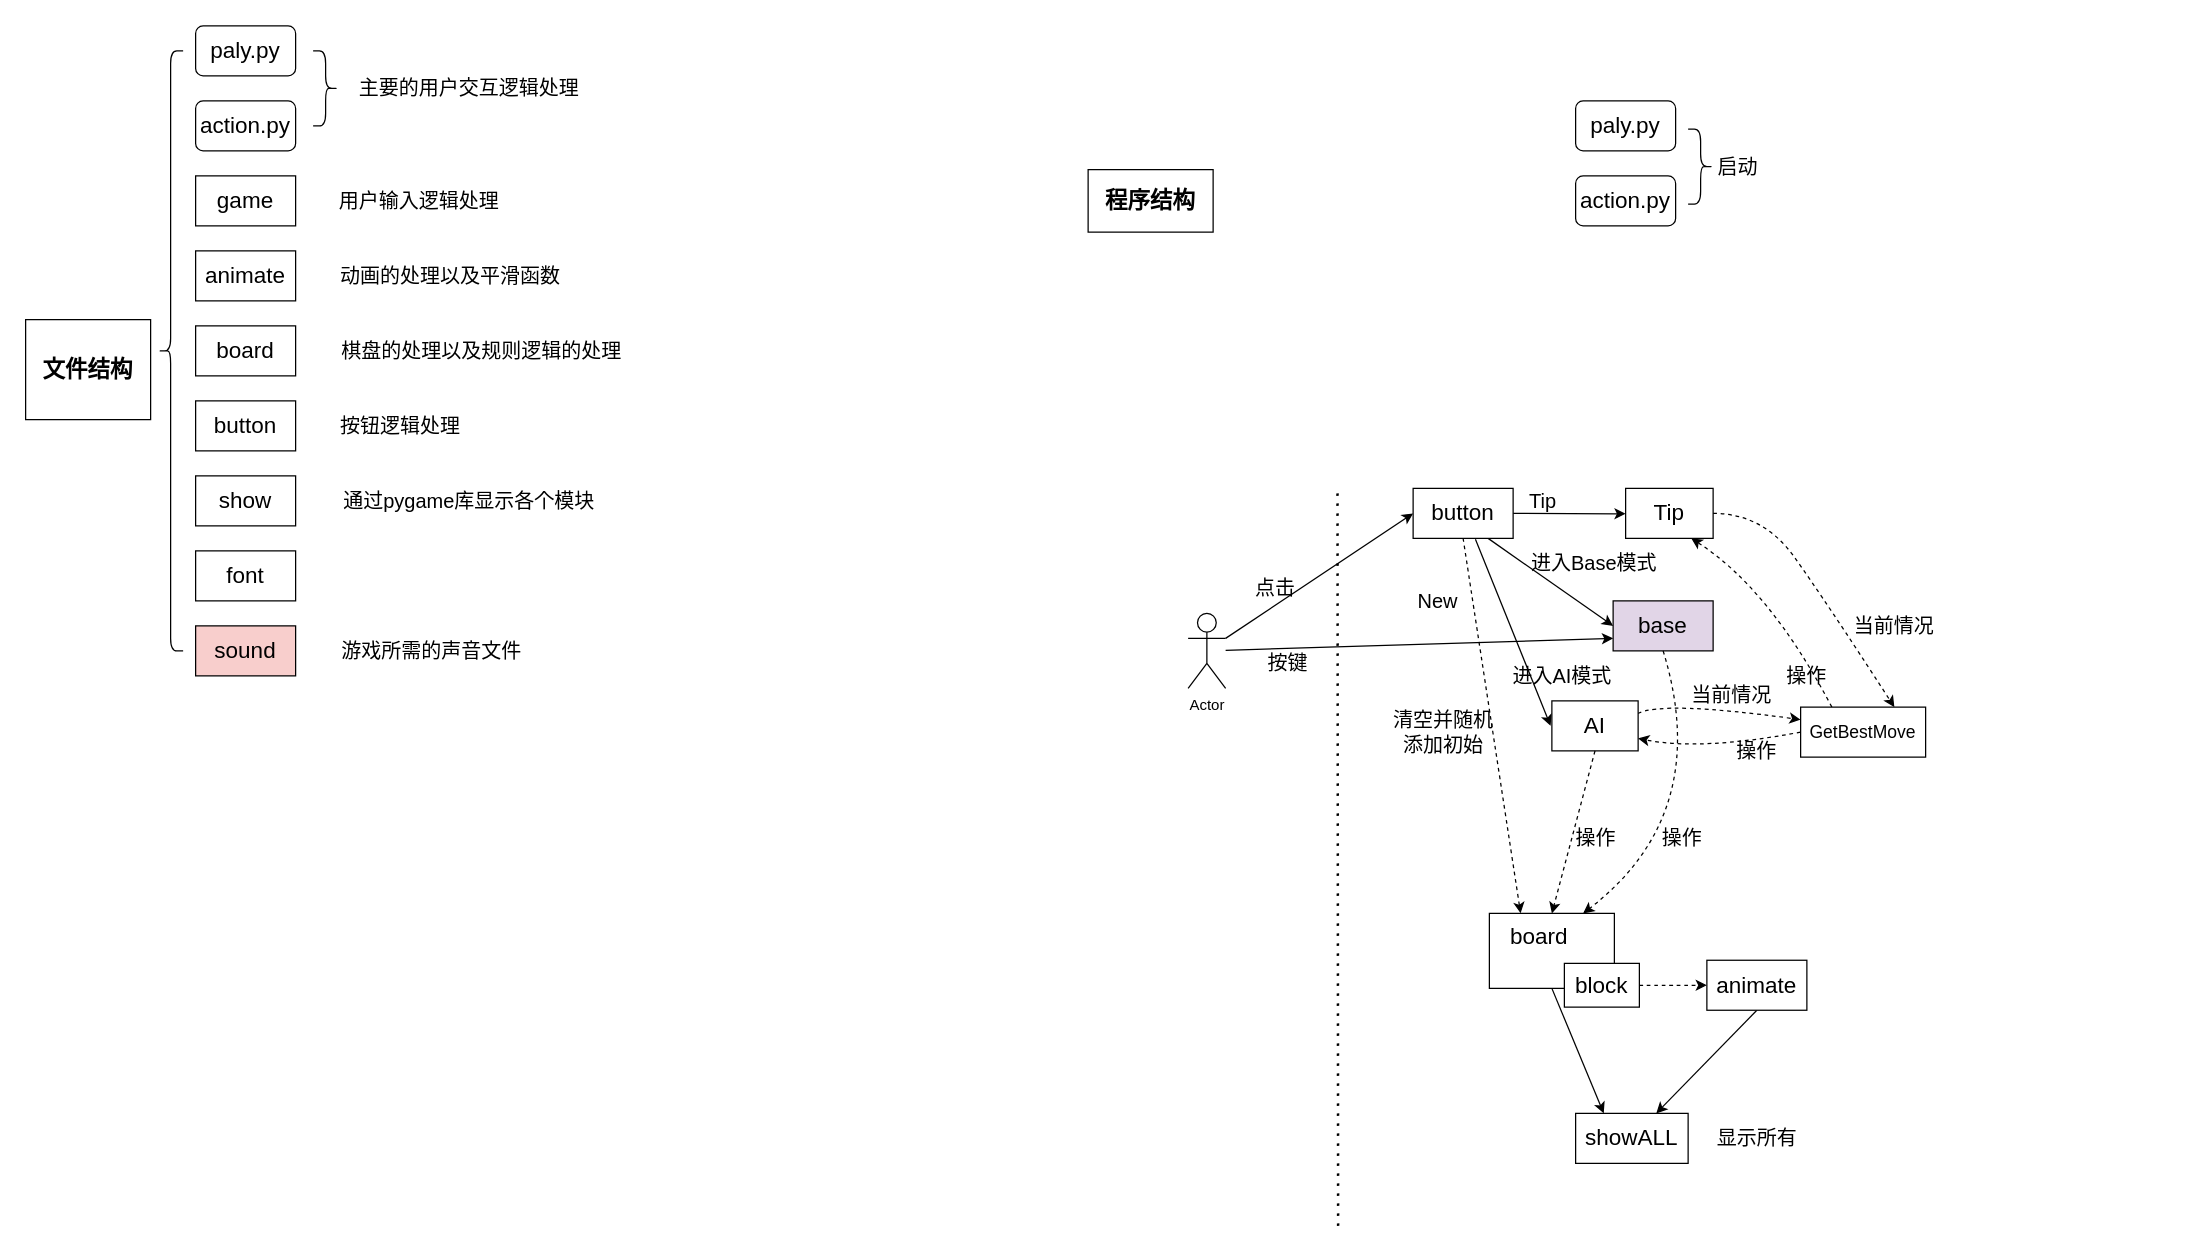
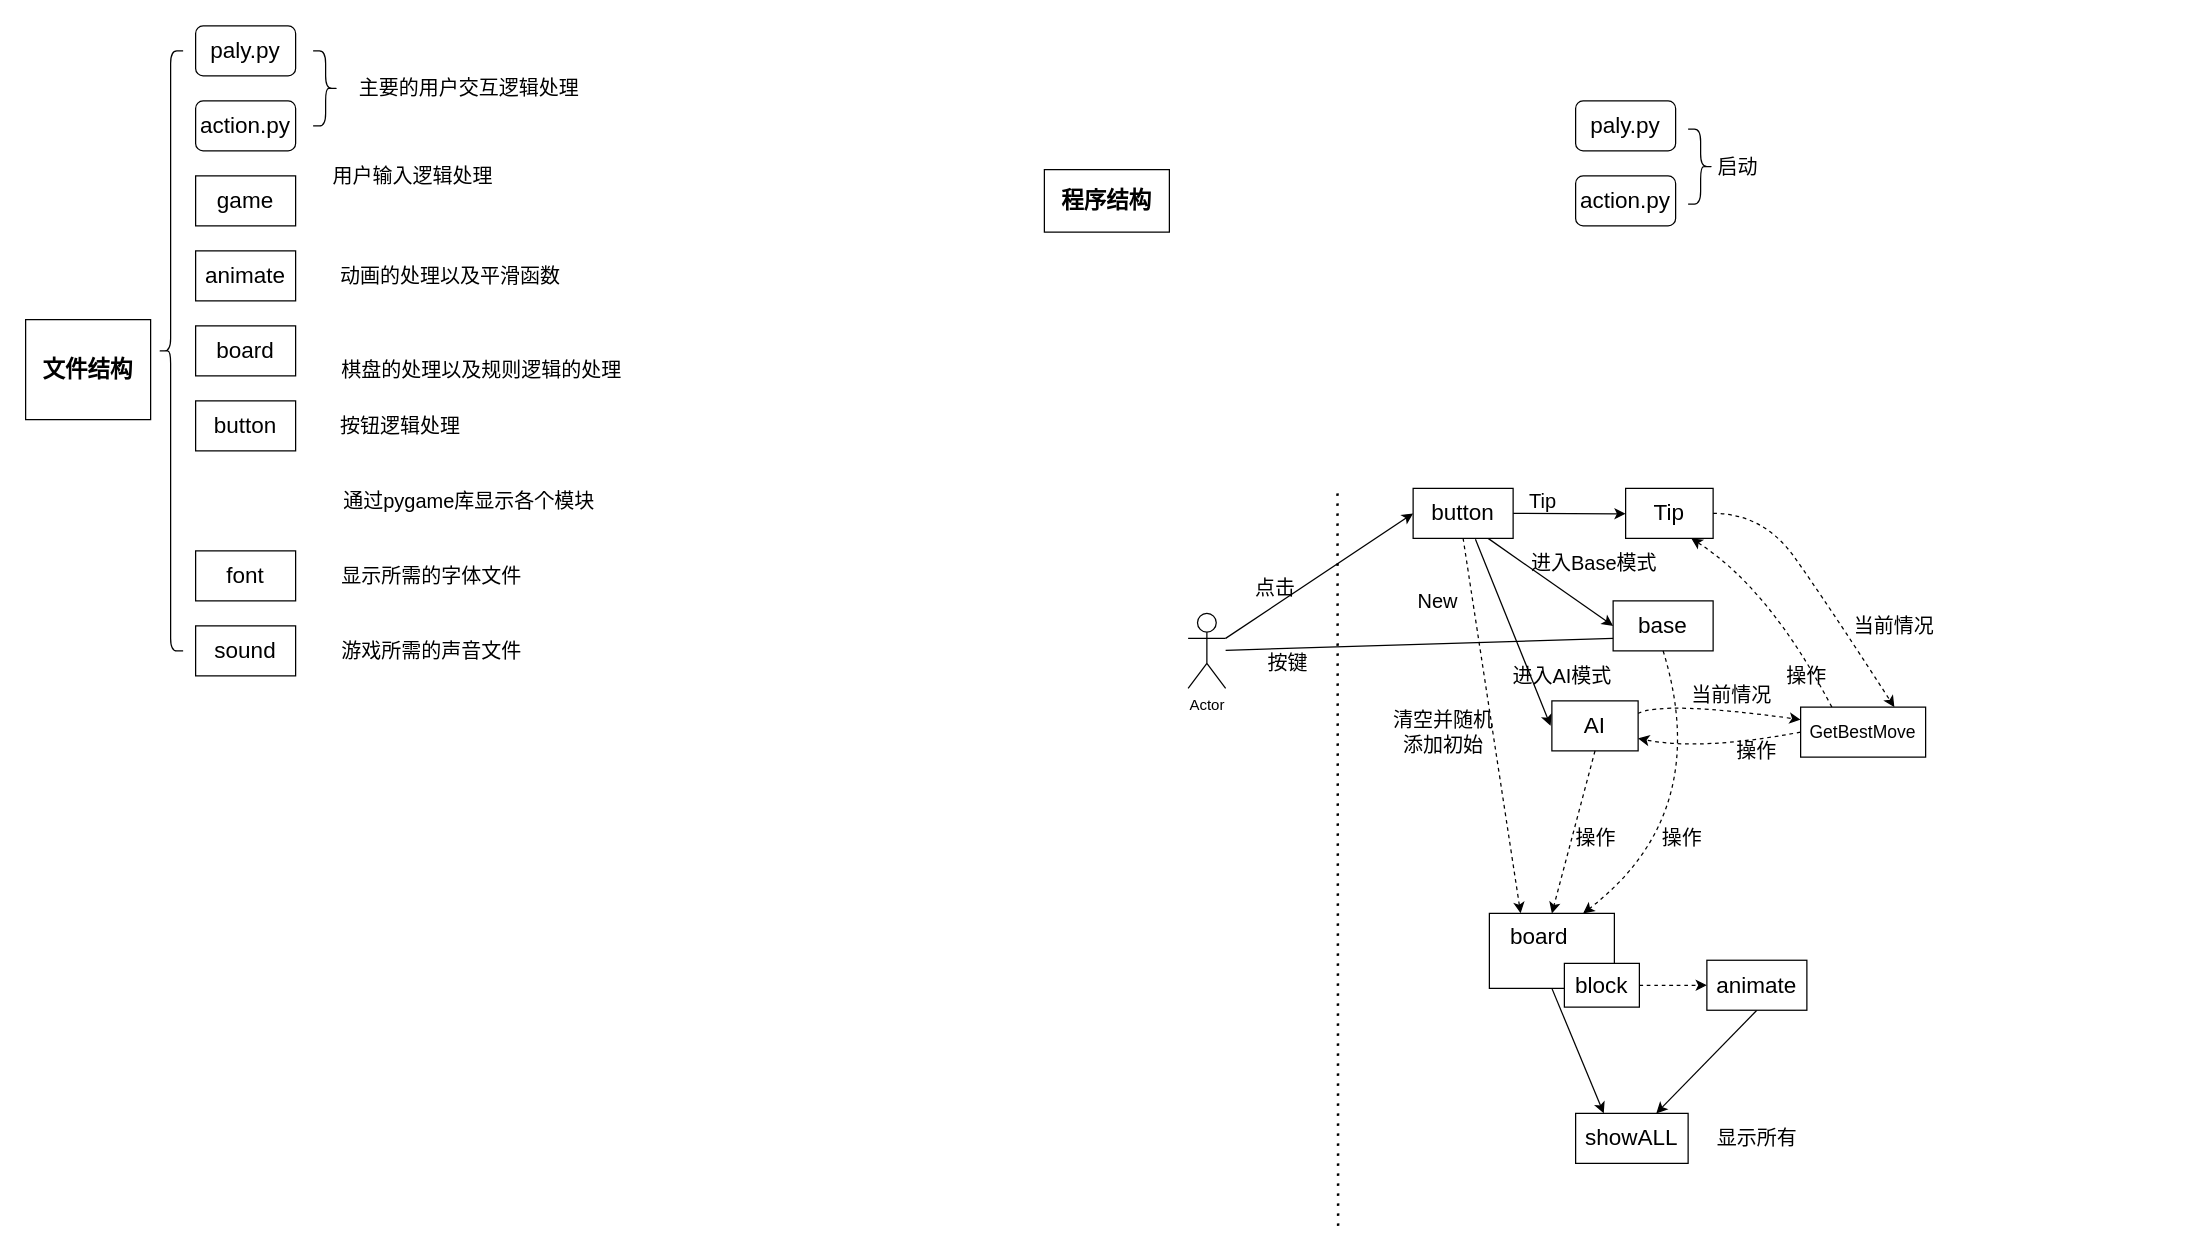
node "用户输入逻辑处理": moved (419, 201) -> (413, 176)
node "程序结构": moved (1151, 201) -> (1107, 201)
node "棋盘的处理以及规则逻辑的处理": moved (482, 351) -> (482, 369)
node "show": removed
node "显示所需的字体文件": added
node "base": fillcolor #e1d5e7 -> #ffffff
edge "Actor" -> "base": arrowhead classic -> none
node "sound": fillcolor #f8cecc -> #ffffff
